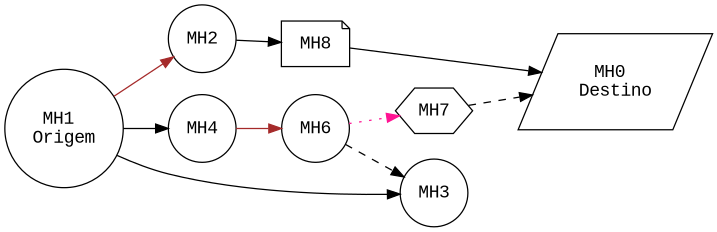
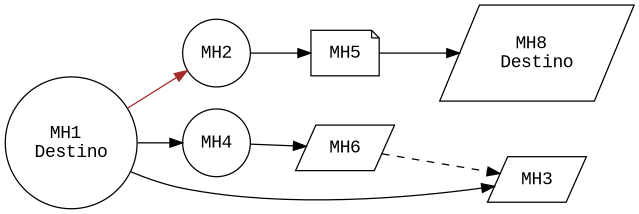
node "MH8": label "MH8" -> "MH5"
node "MH0 Destino": label "MH0 Destino" -> "MH8 Destino"
node "MH7": removed
node "MH1 Origem": label "MH1 Origem" -> "MH1 Destino"
edge "MH4" -> "MH6": color brown -> black
node "MH6": shape circle -> parallelogram
node "MH3": shape circle -> parallelogram
